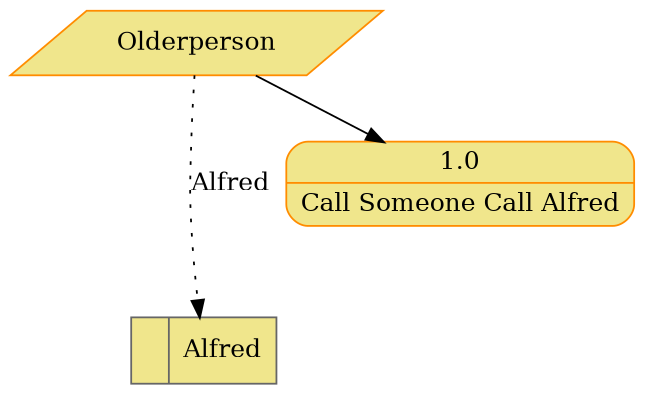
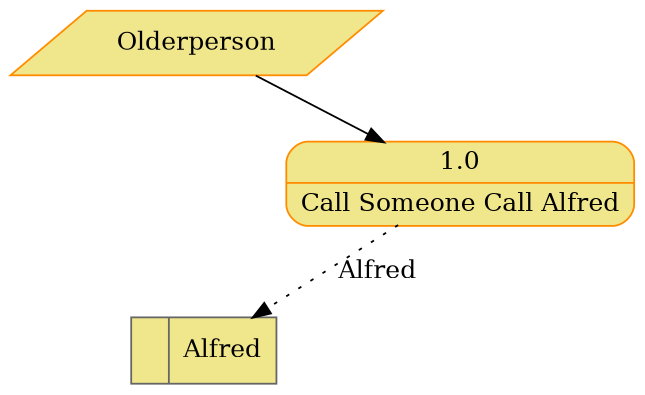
edge "Olderperson" -> "Alfred": now "1.0" -> "Alfred"
